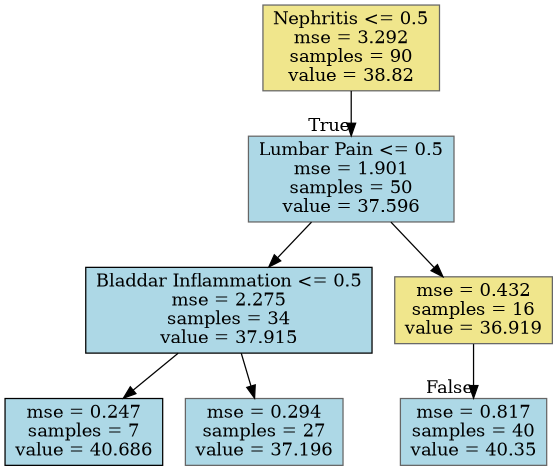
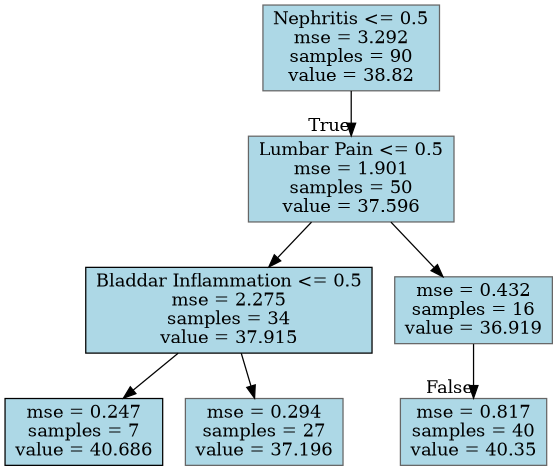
node "Nephritis <= 0.5 mse = 3.292 samples = 90 value = 38.82": fillcolor khaki -> lightblue
node "mse = 0.432 samples = 16 value = 36.919": fillcolor khaki -> lightblue
